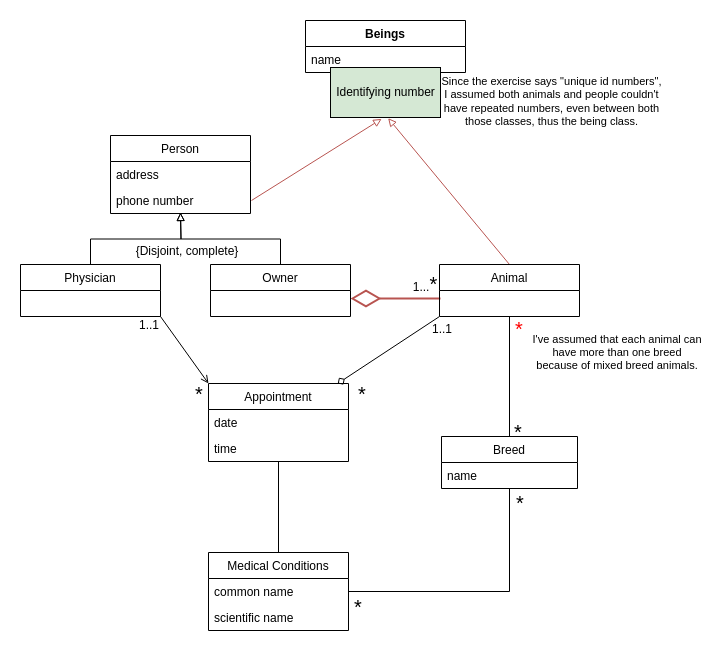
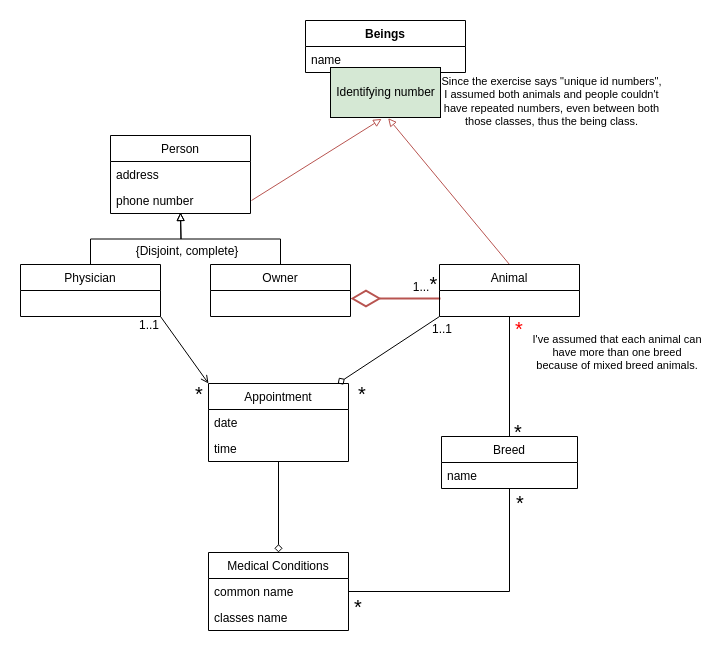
edge "Appointment" -- "Medical Conditions": arrowhead none -> diamond
node "scientific name": label "scientific name" -> "classes name"
